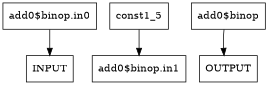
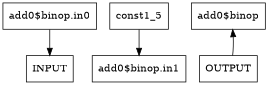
edge "add0$binop" -> "OUTPUT": reversed
